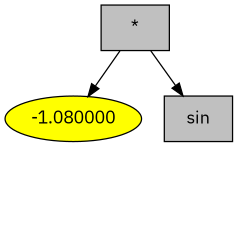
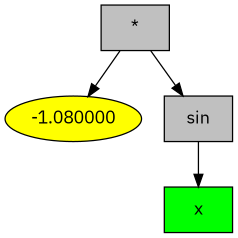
node "x": added
